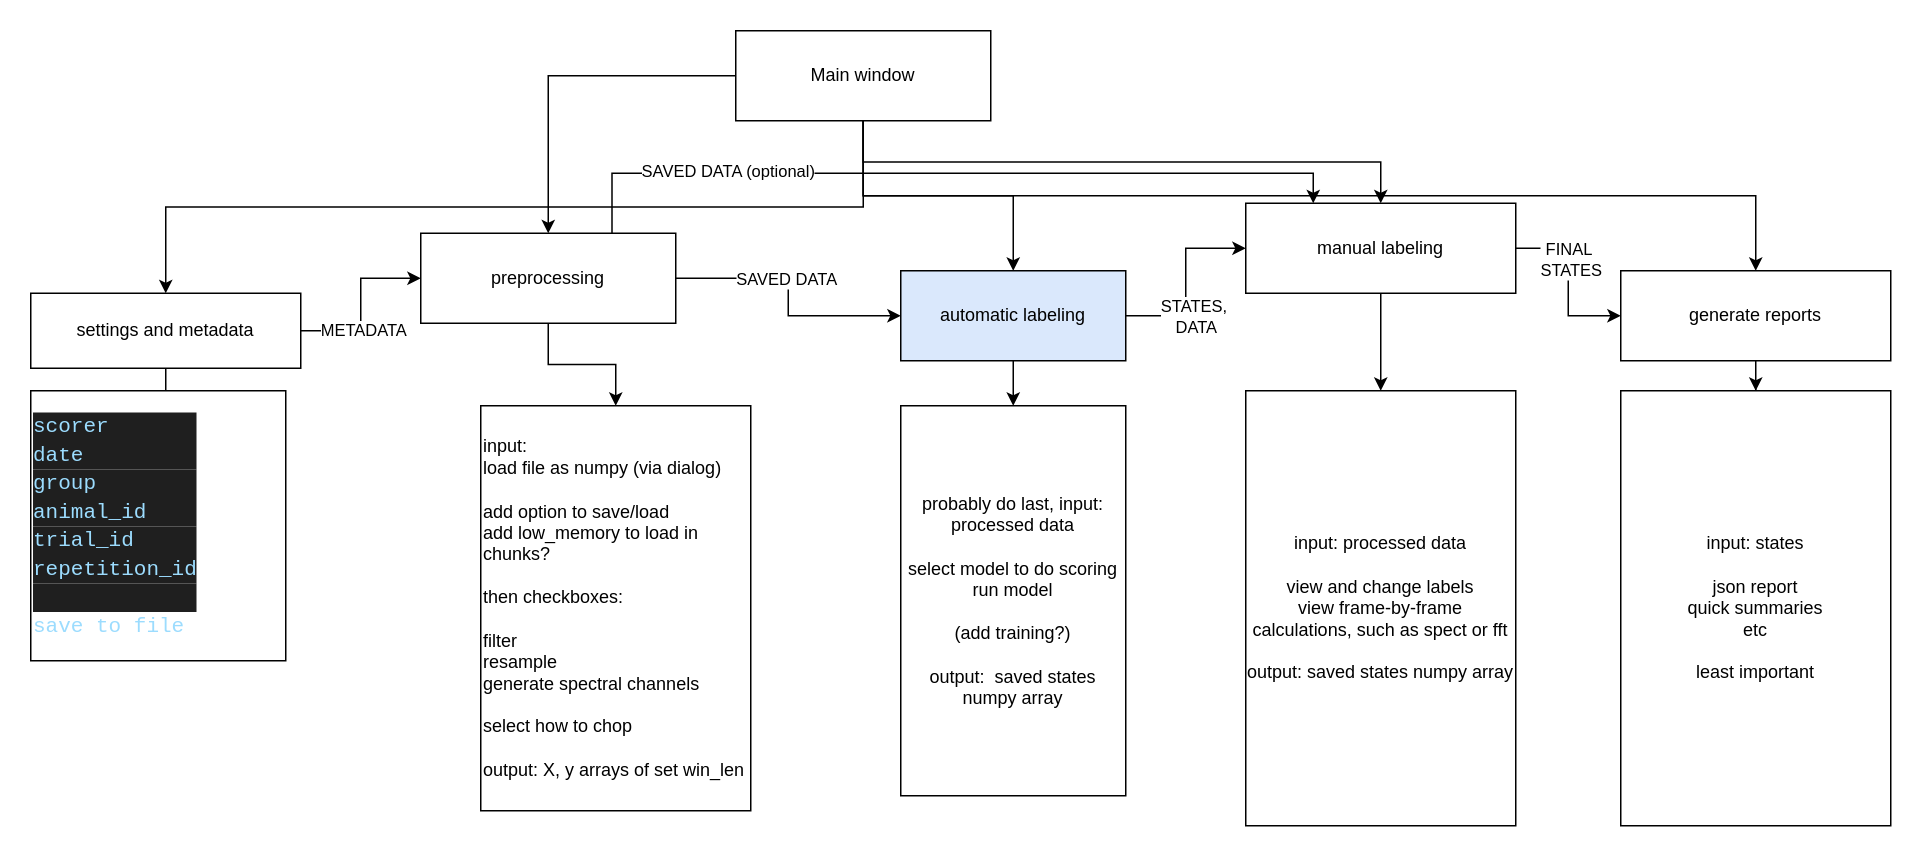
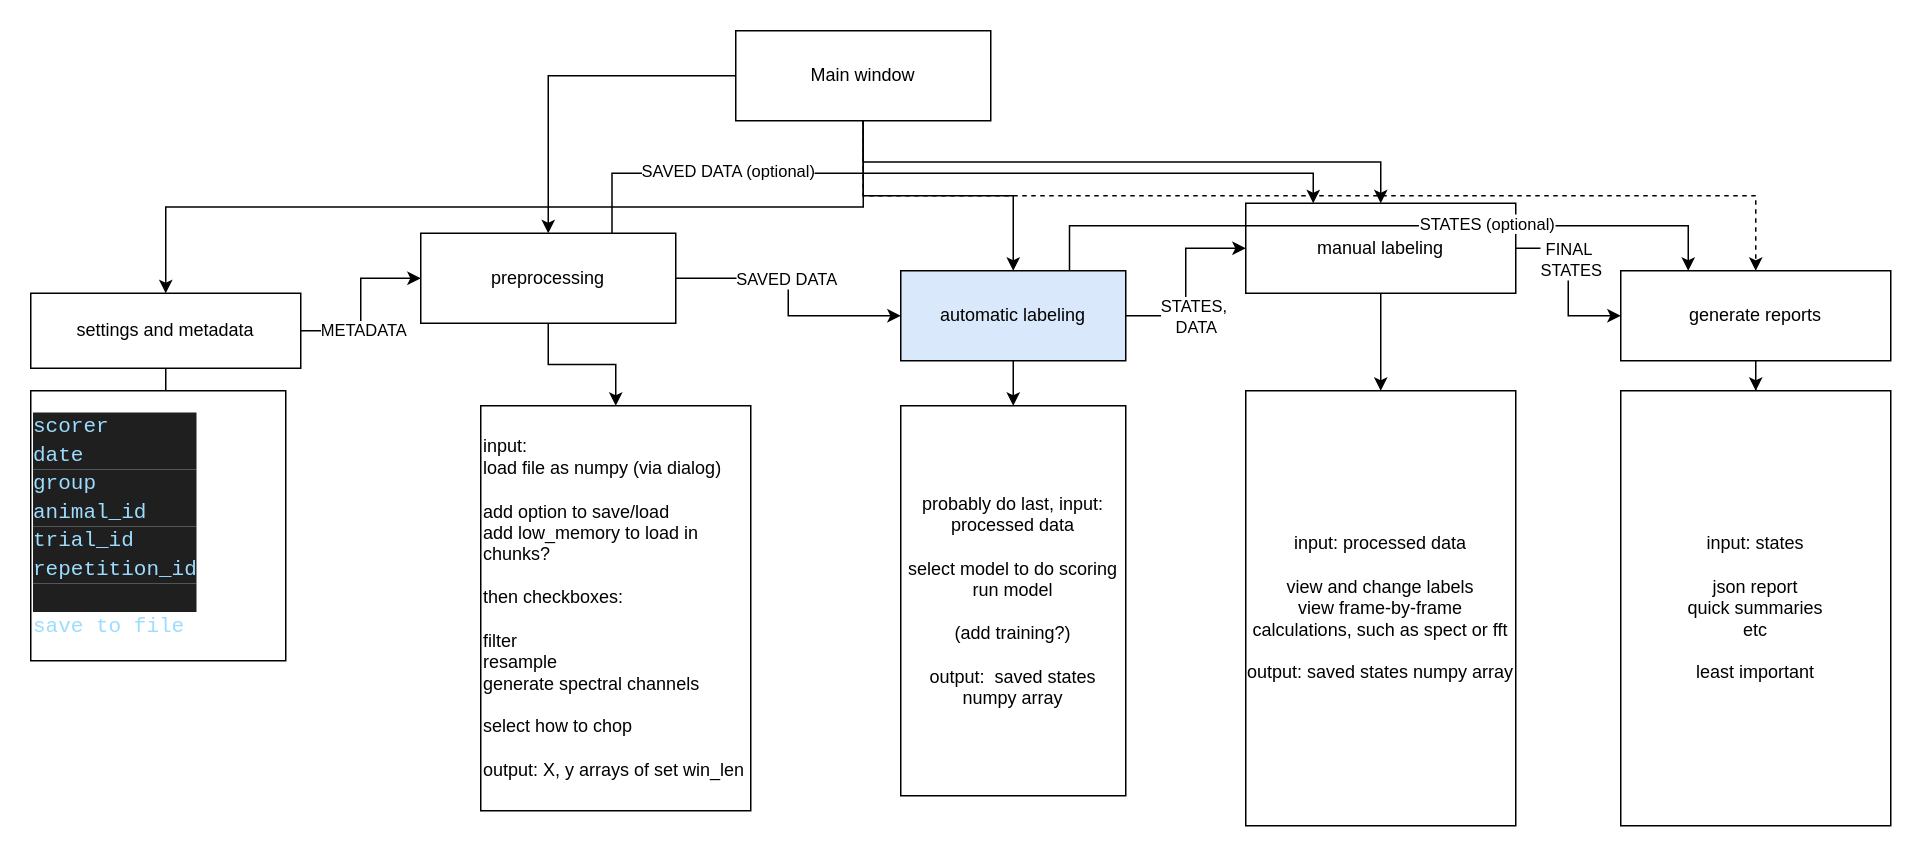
edge "Main window" -> "generate reports": style solid -> dashed
edge "automatic labeling" -> "generate reports": added, label "STATES (optional)"
